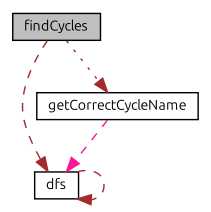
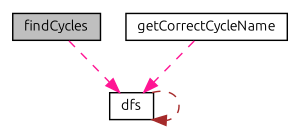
edge "findCycles" -> "getCorrectCycleName": removed
edge "findCycles" -> "dfs": color brown -> deeppink
